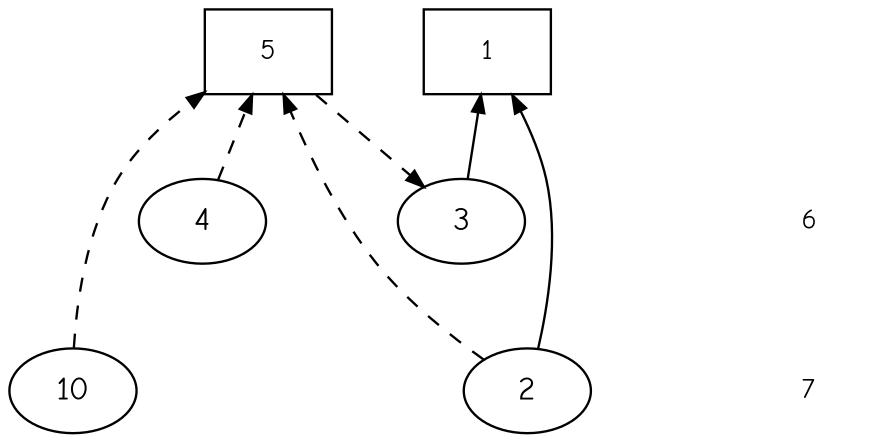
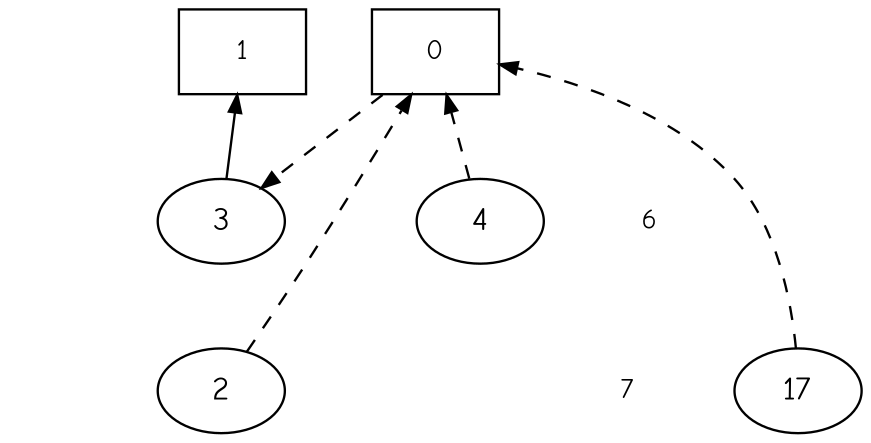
node "5": label "5" -> "0"
edge "2" -> "1": removed
node "10": label "10" -> "17"
